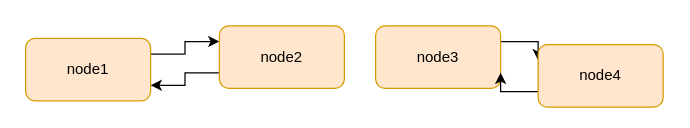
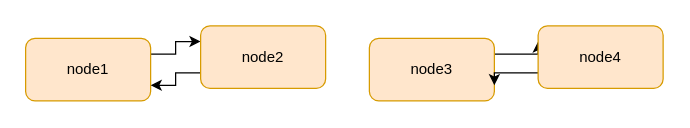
node "node2": moved (282, 57) -> (263, 57)
node "node3": moved (438, 57) -> (432, 69)
node "node4": moved (601, 76) -> (601, 57)
